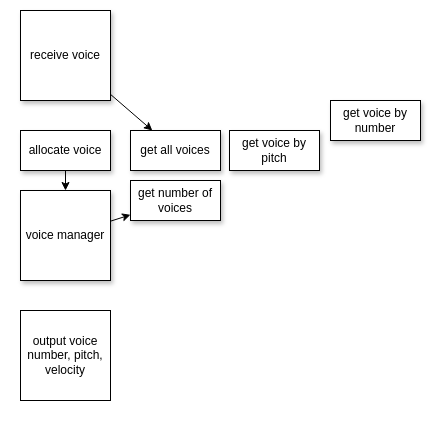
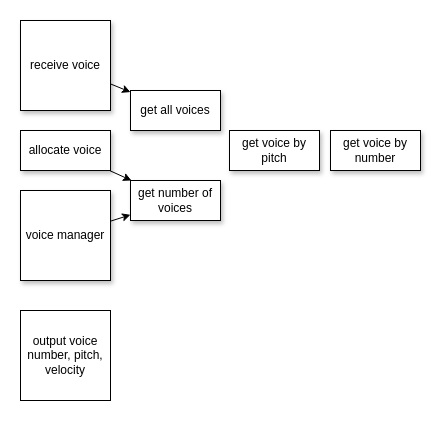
node "receive voice": moved (66, 56) -> (66, 66)
node "get voice by number": moved (376, 121) -> (376, 151)
node "get all voices": moved (176, 151) -> (176, 111)
edge "allocate voice" -> "voice manager": now "allocate voice" -> "get number of voices"
